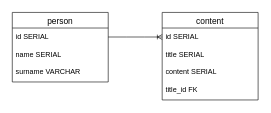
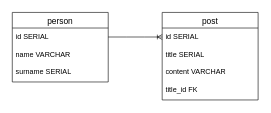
node "content": label "content" -> "post"
node "name SERIAL": label "name SERIAL" -> "name VARCHAR"
node "surname VARCHAR": label "surname VARCHAR" -> "surname SERIAL"
node "content SERIAL": label "content SERIAL" -> "content VARCHAR"
